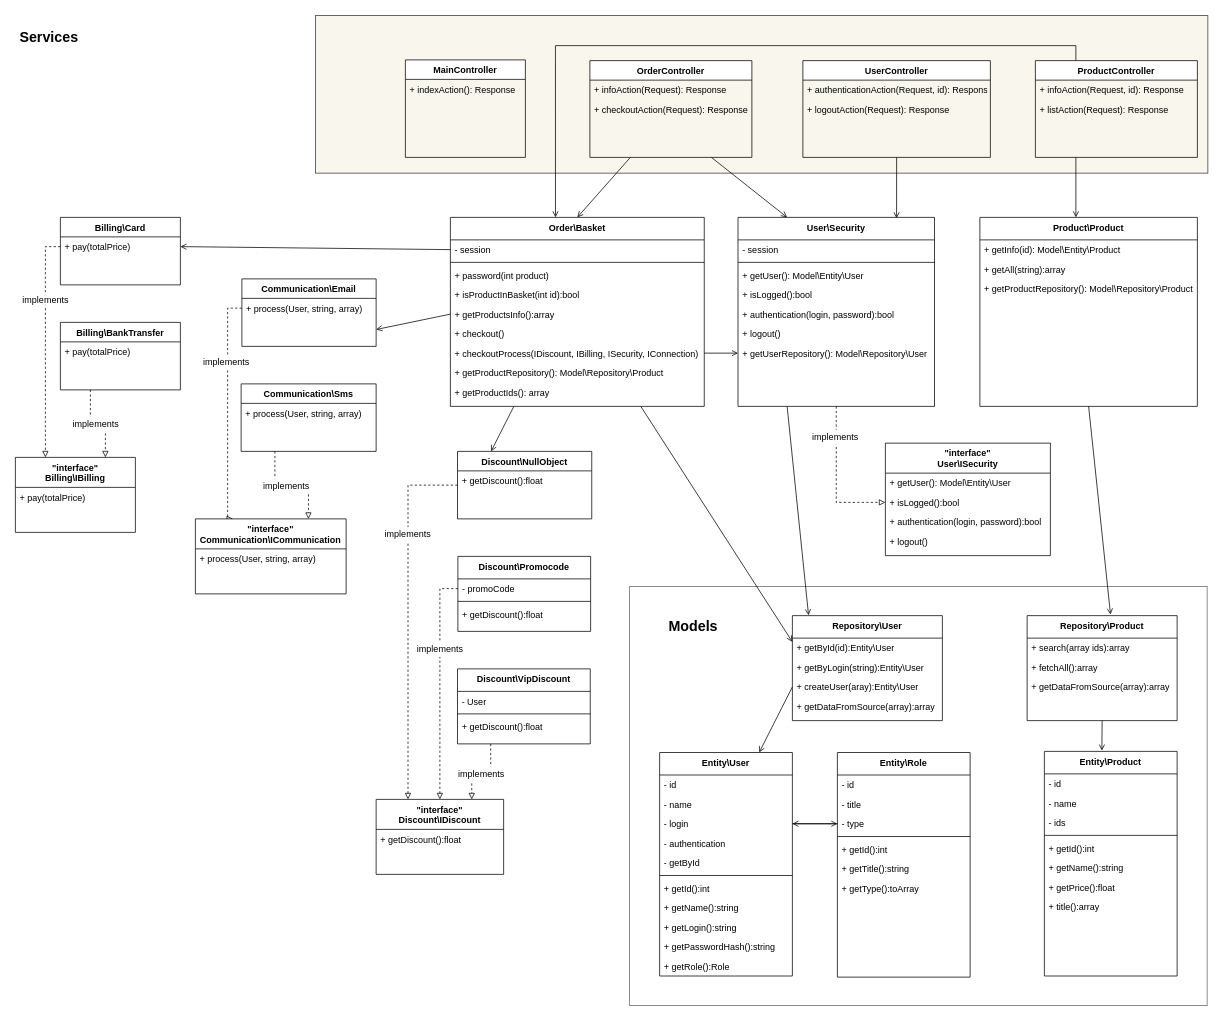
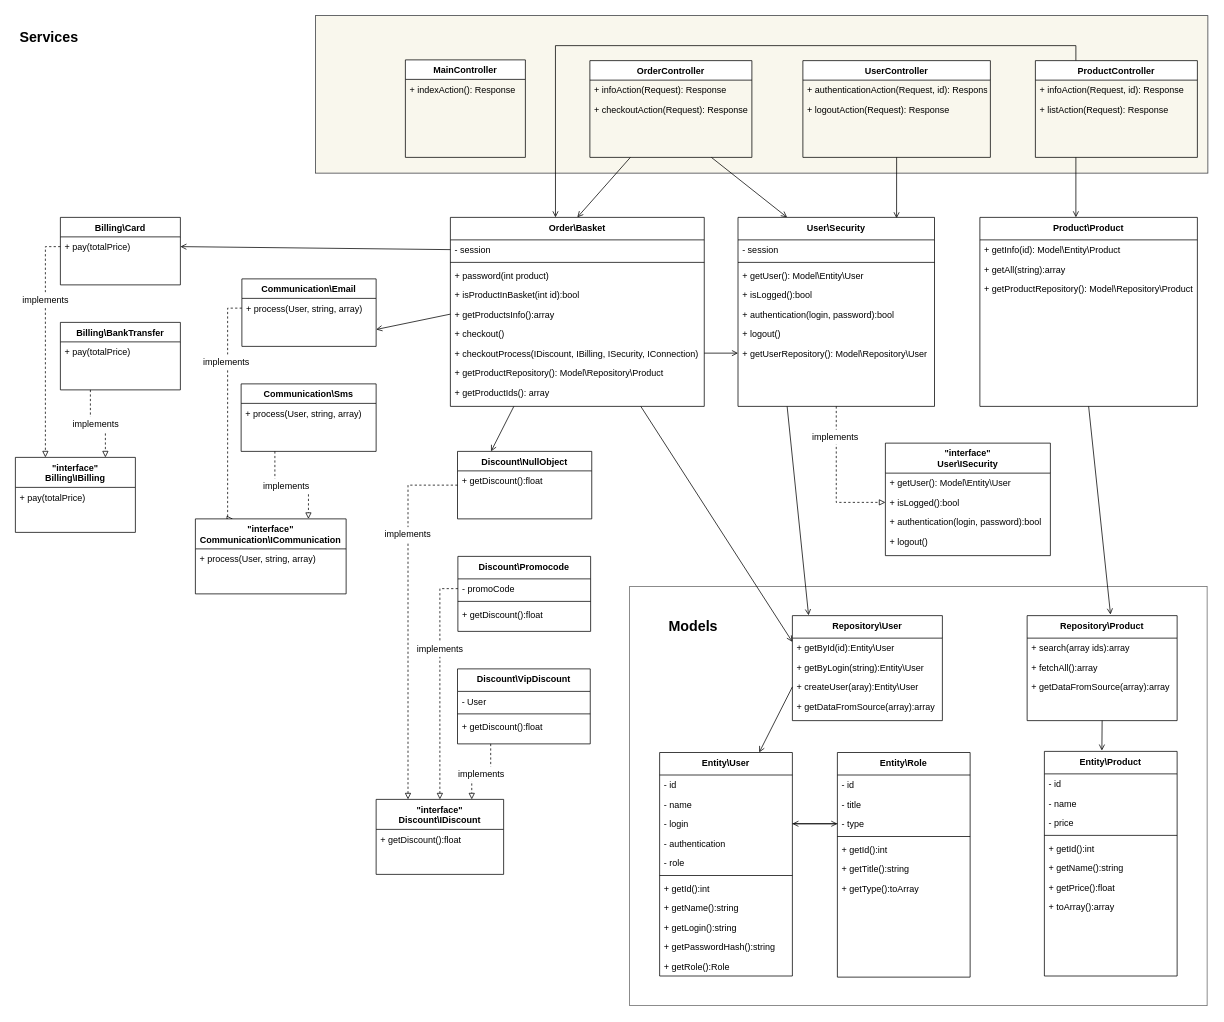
node "- ids": label "- ids" -> "- price"
node "- getById": label "- getById" -> "- role"
node "+ title():array": label "+ title():array" -> "+ toArray():array"
